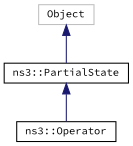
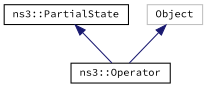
edge "ns3::PartialState" -> "Object": now "ns3::Operator" -> "Object"
